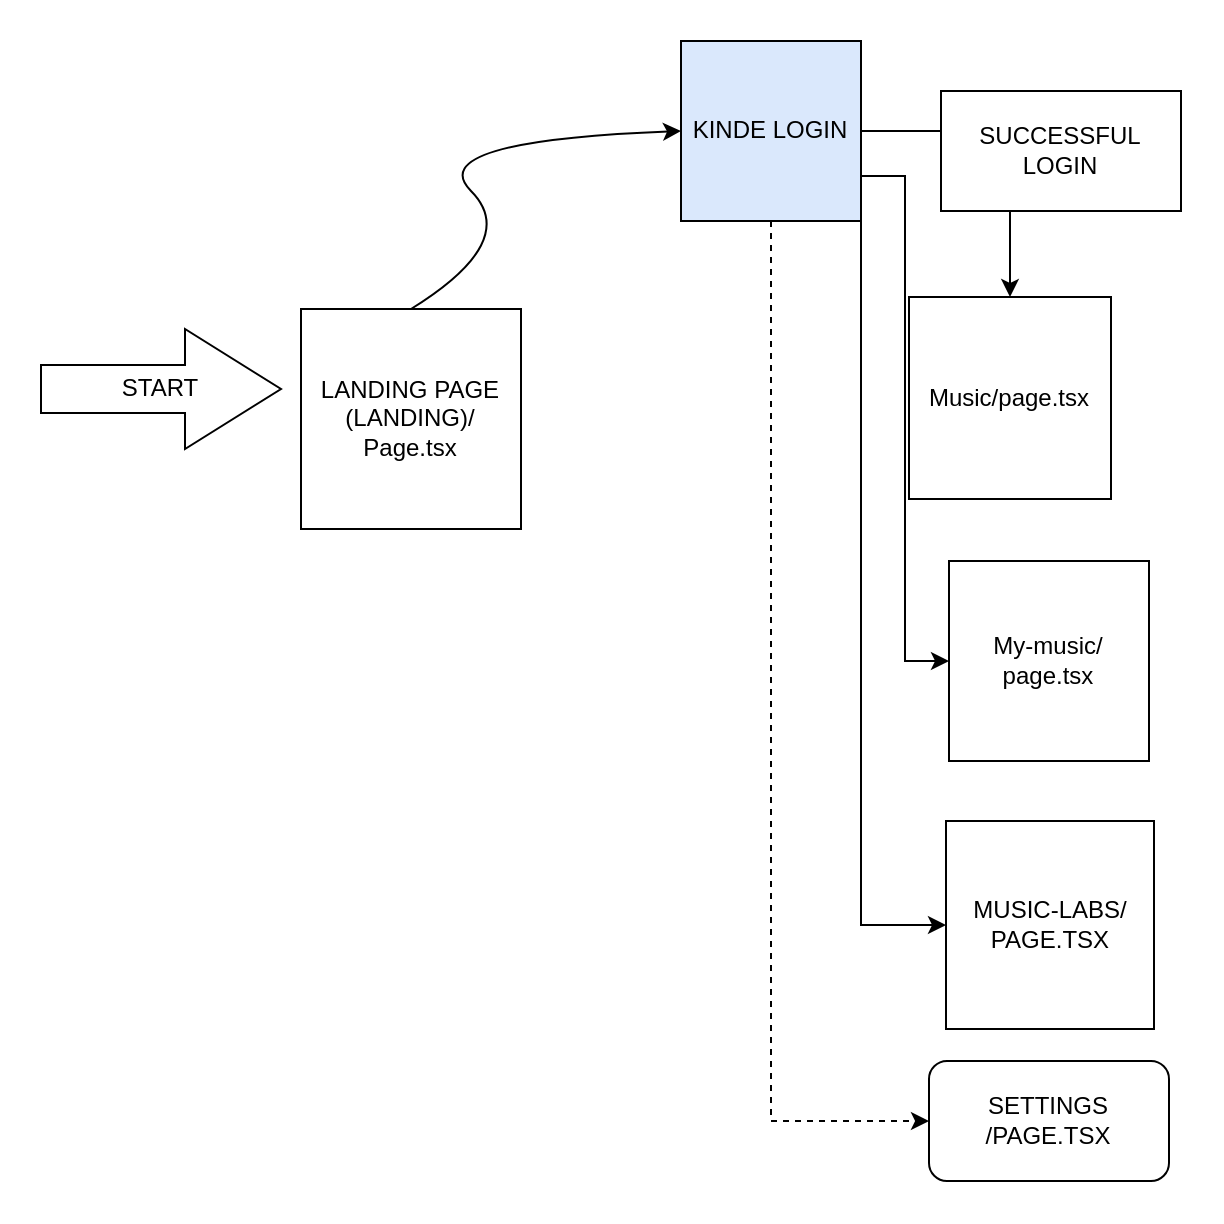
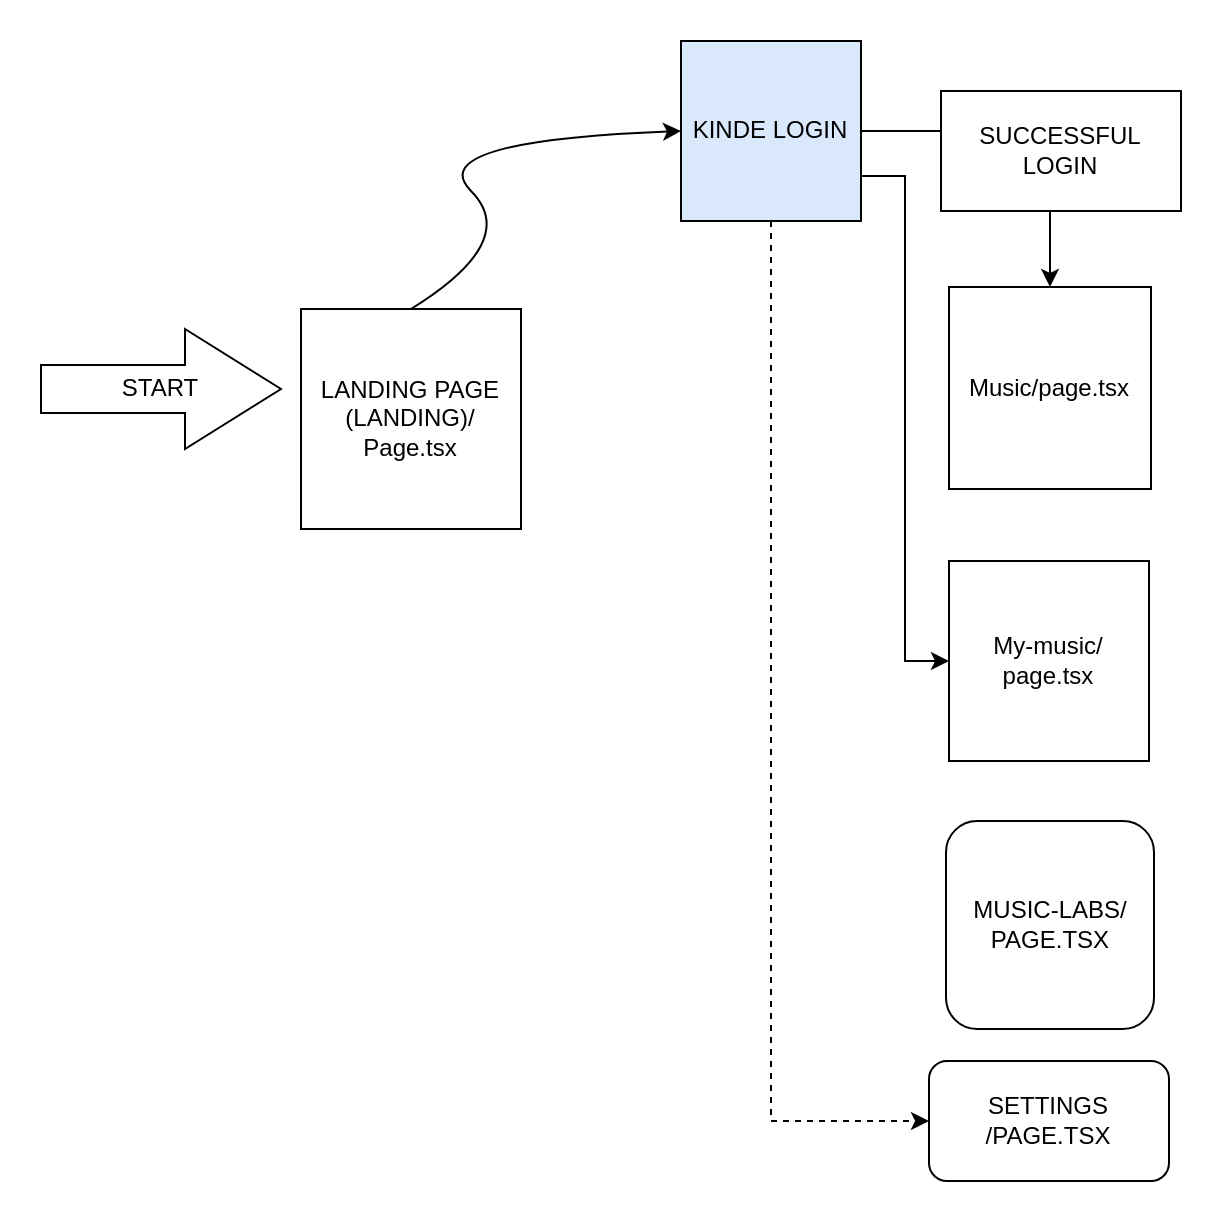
node "Music/page.tsx": moved (1010, 398) -> (1050, 388)
edge "KINDE LOGIN" -> "MUSIC-LABS/ PAGE.TSX": removed
node "MUSIC-LABS/ PAGE.TSX": shape rectangle -> rounded rectangle
